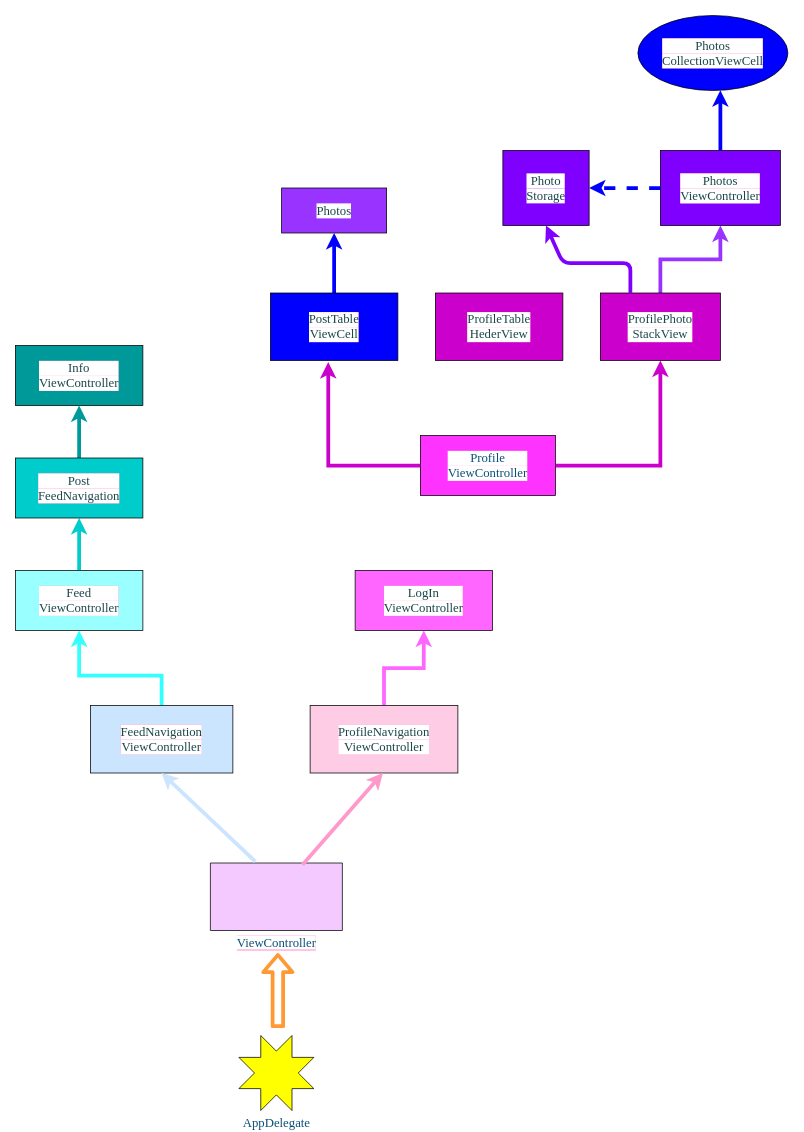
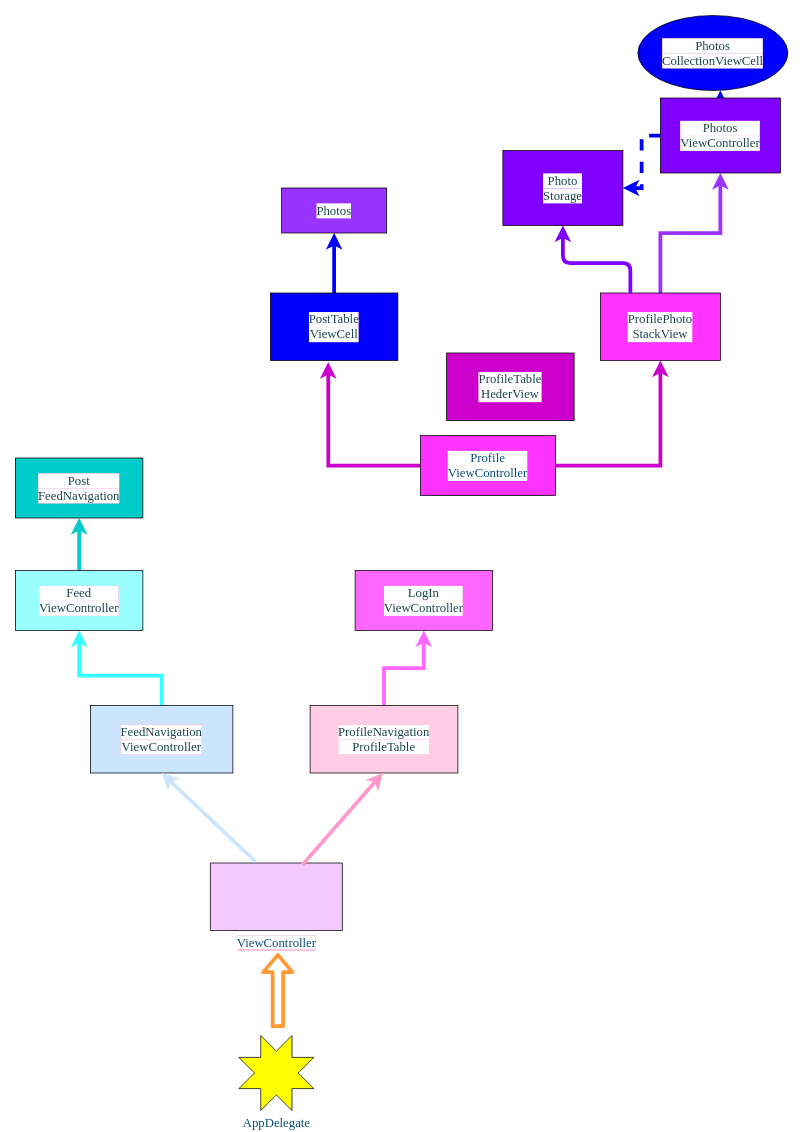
node "Photo Storage": size 86x75 -> 120x75
node "Photos ViewController": moved (720, 188) -> (720, 135)
node "ProfileTable HederView": moved (499, 327) -> (510, 387)
node "ProfilePhoto StackView": fillcolor #cc00cc -> #ff33ff
node "Info ViewController": removed
edge "Post FeedNavigation" -> "Info ViewController": removed
node "ProfileNavigation ViewController": label "ProfileNavigation ViewController" -> "ProfileNavigation ProfileTable"
